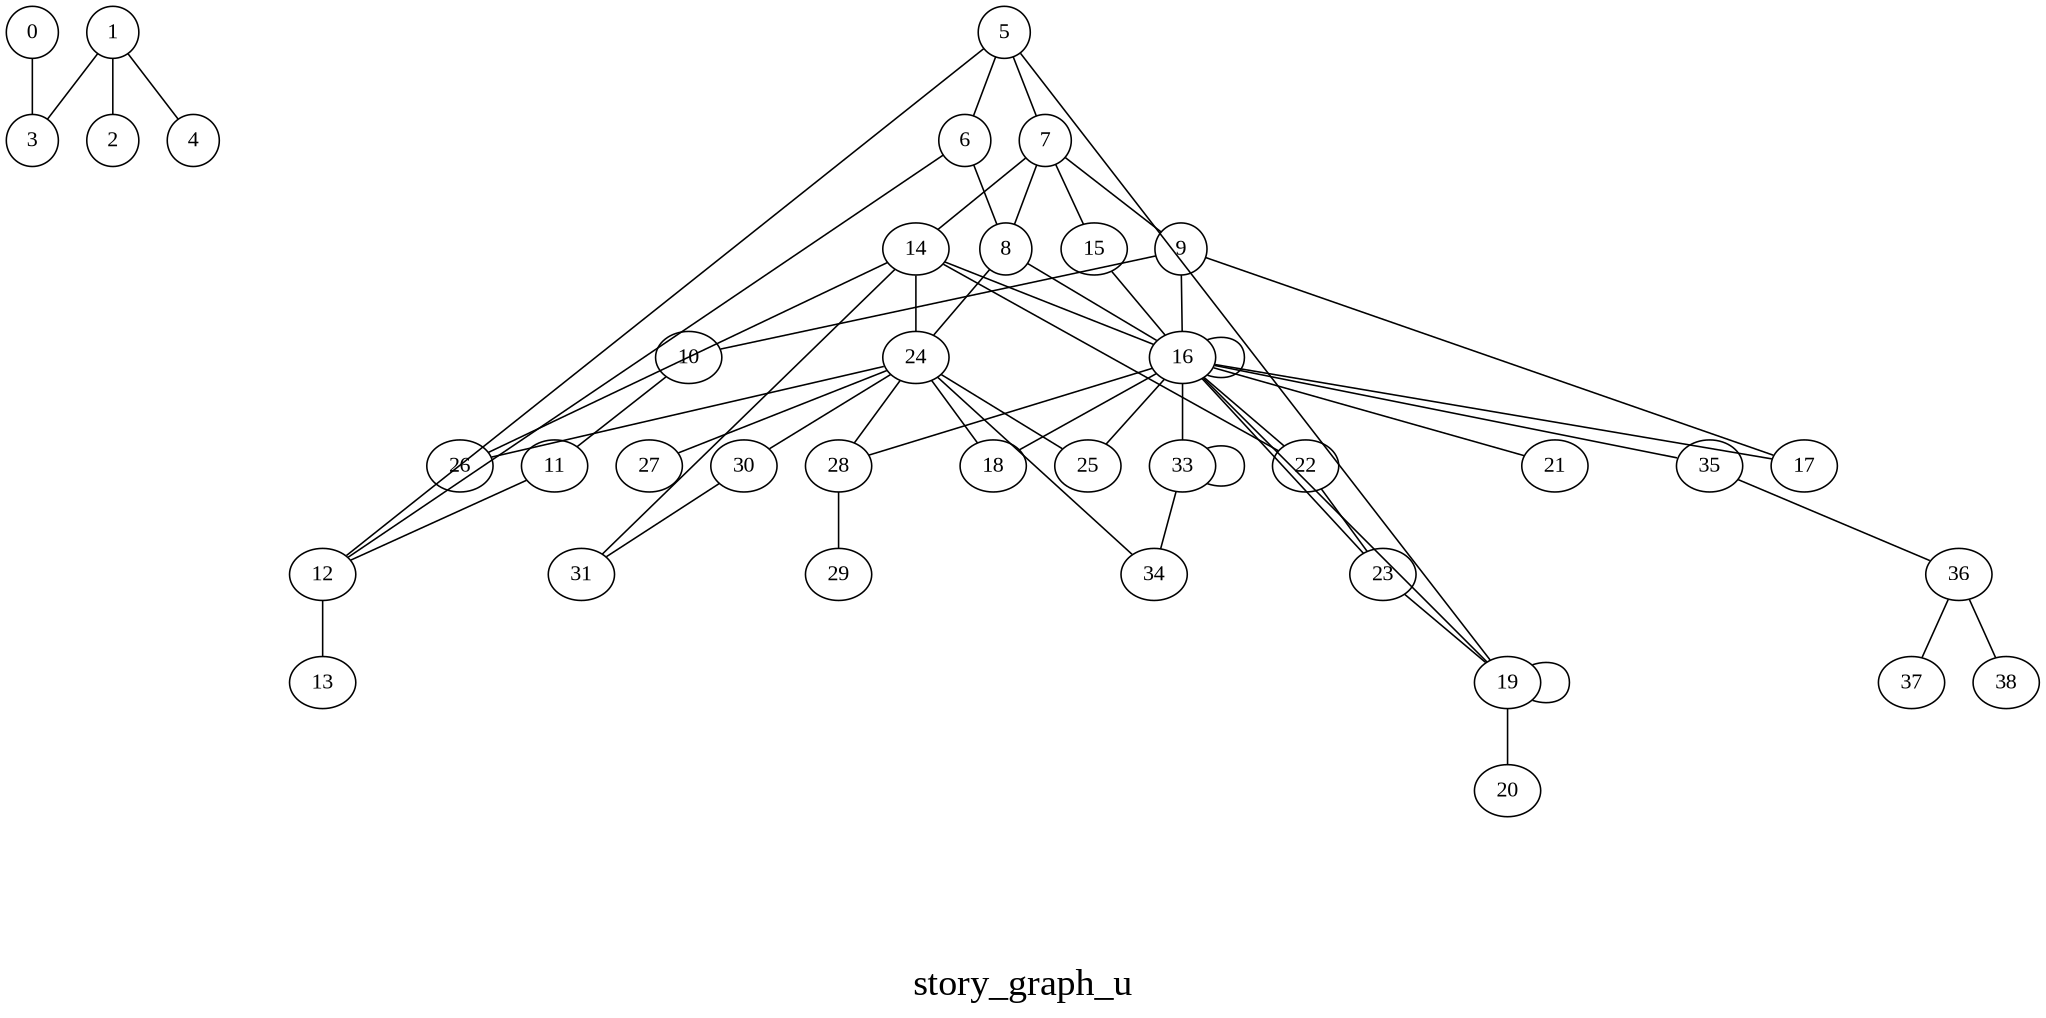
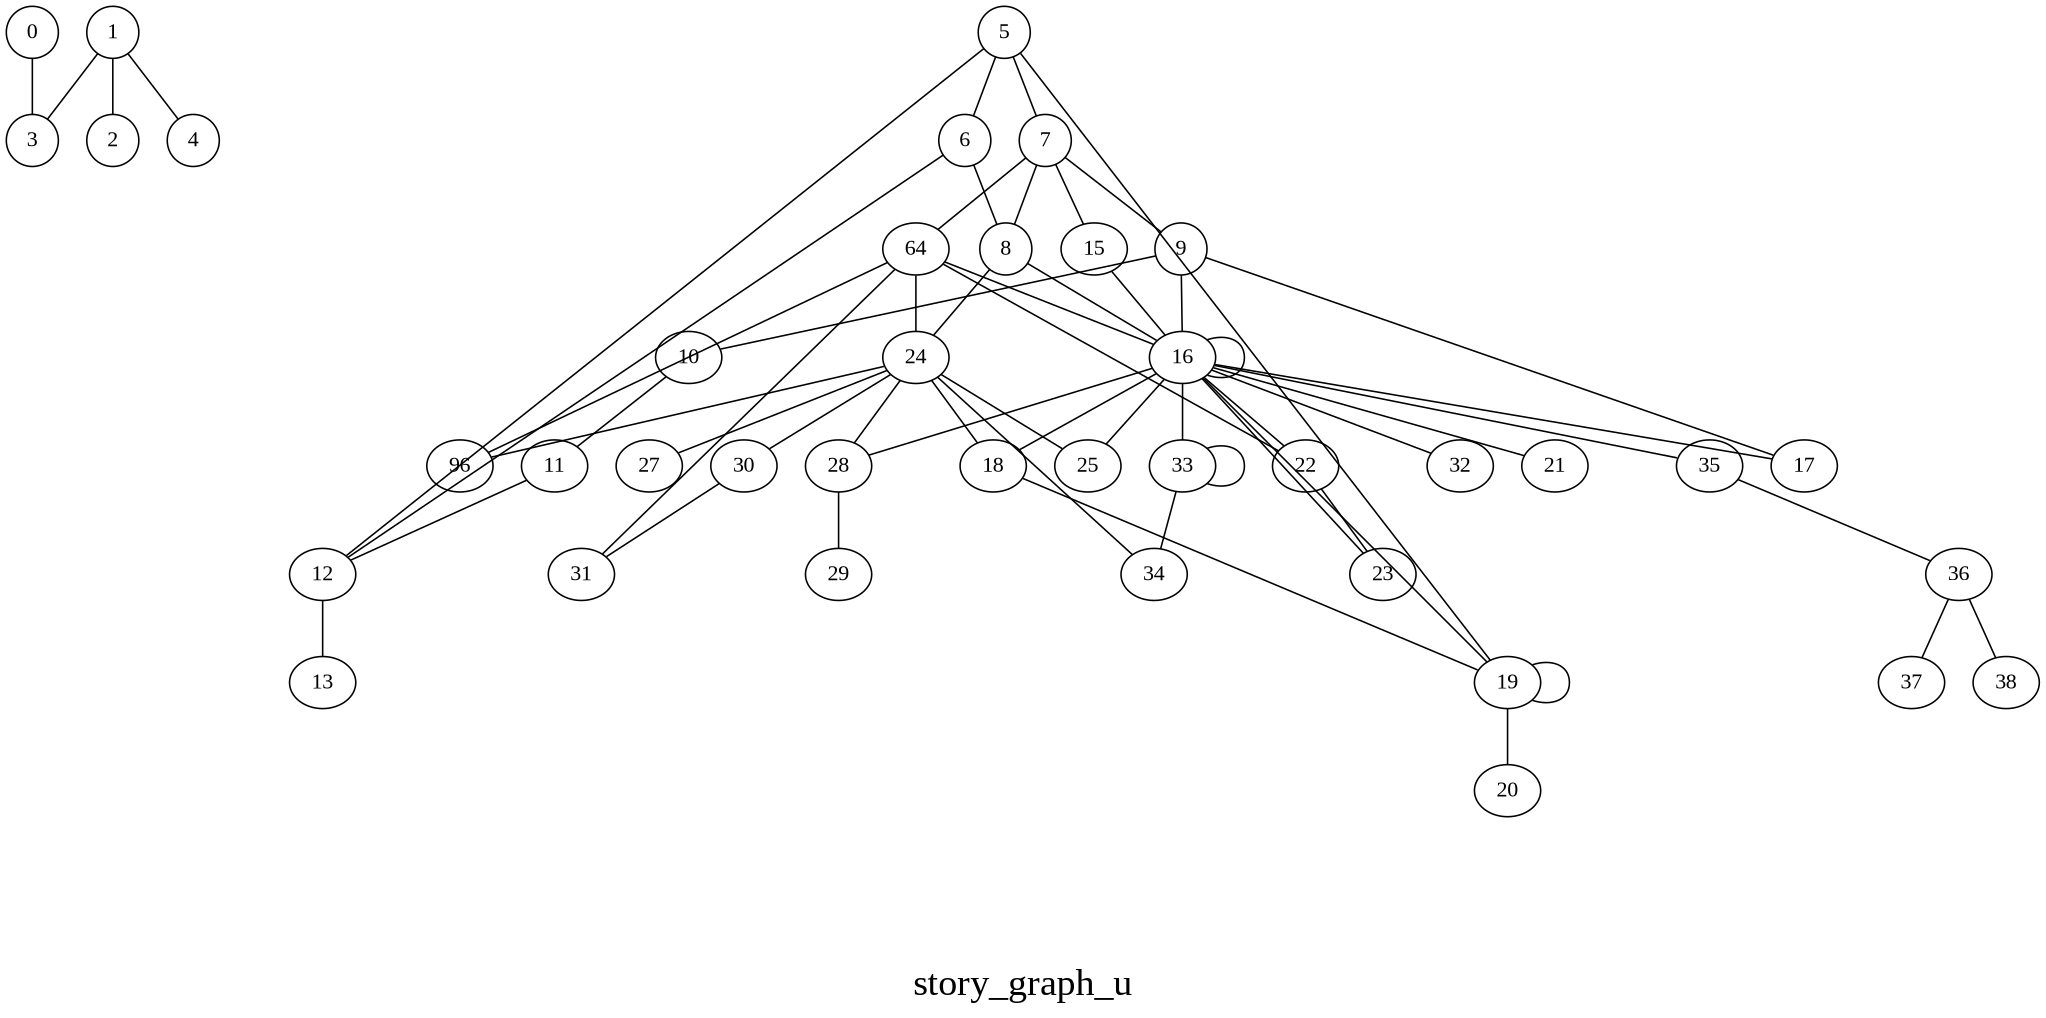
node "14": label "14" -> "64"
node "26": label "26" -> "96"
node "32": added
edge "23" -- "19": now "18" -- "19"
